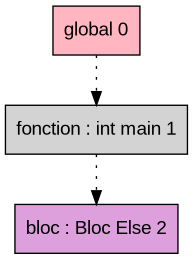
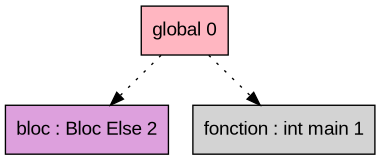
edge "fonction : int main 1" -> "bloc : Bloc Else 2": now "global 0" -> "bloc : Bloc Else 2"
